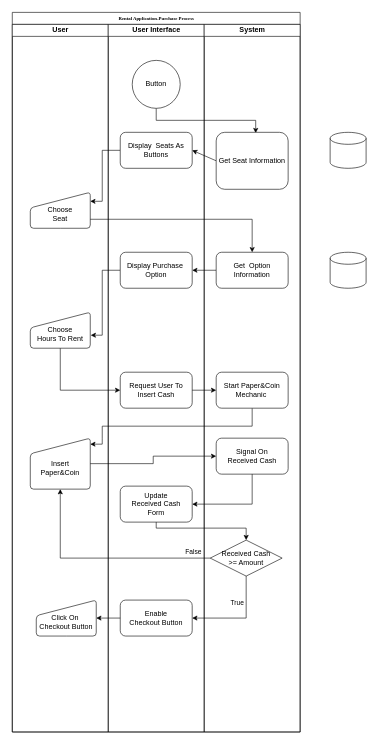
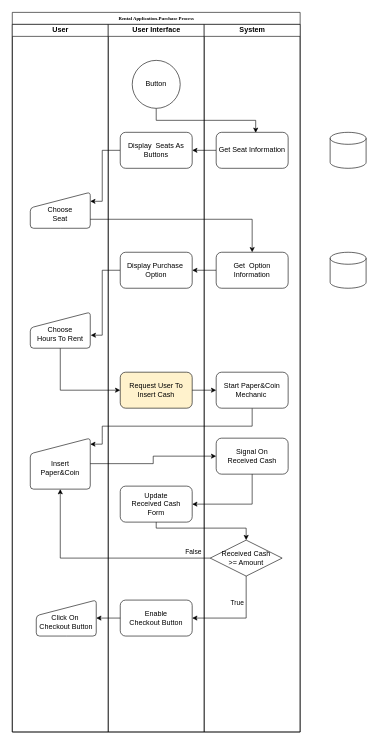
node "Get Seat Information": size 72x57 -> 72x36
node "Request User To Insert Cash": fillcolor #ffffff -> #fff2cc
